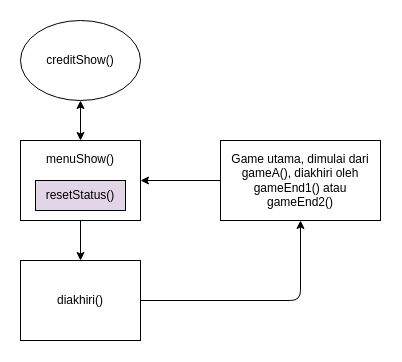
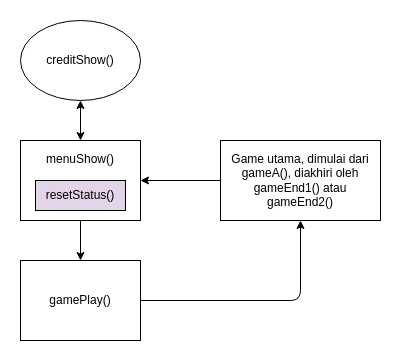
node "diakhiri()": label "diakhiri()" -> "gamePlay()"
